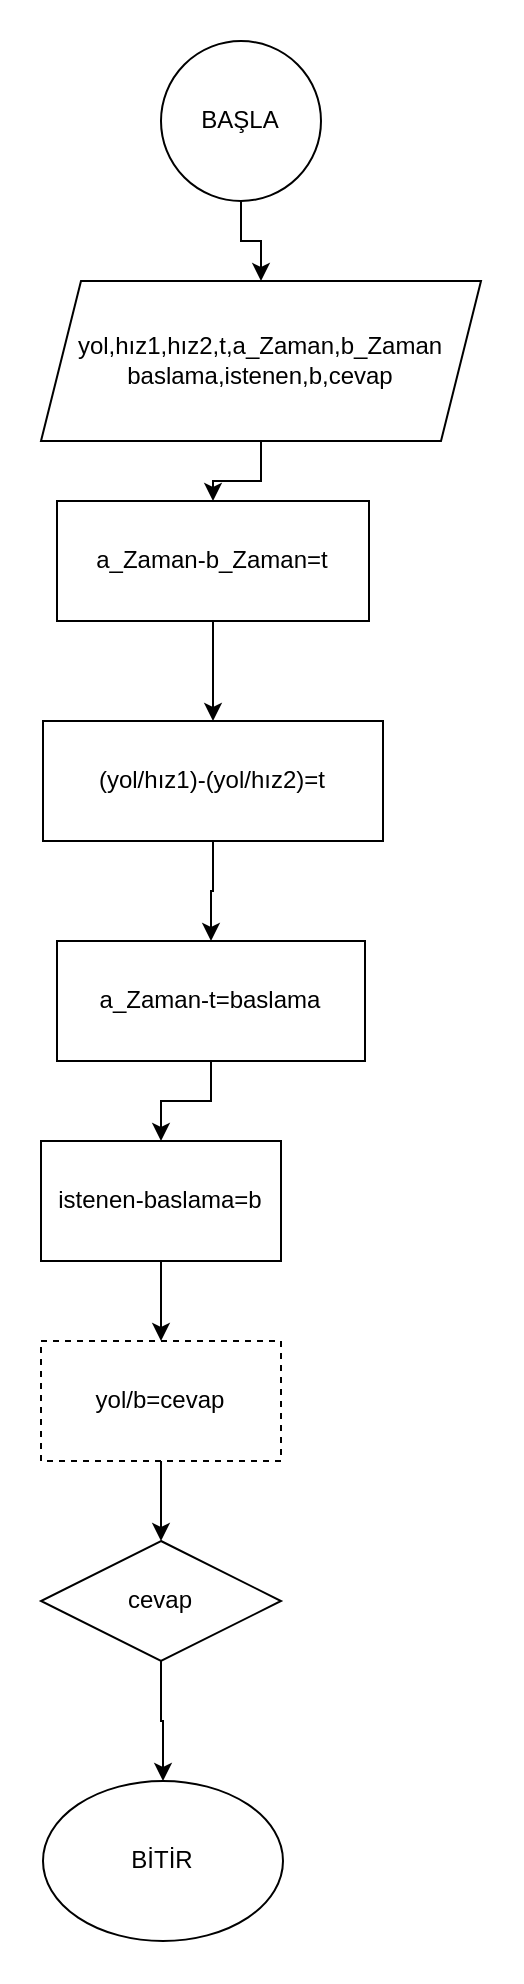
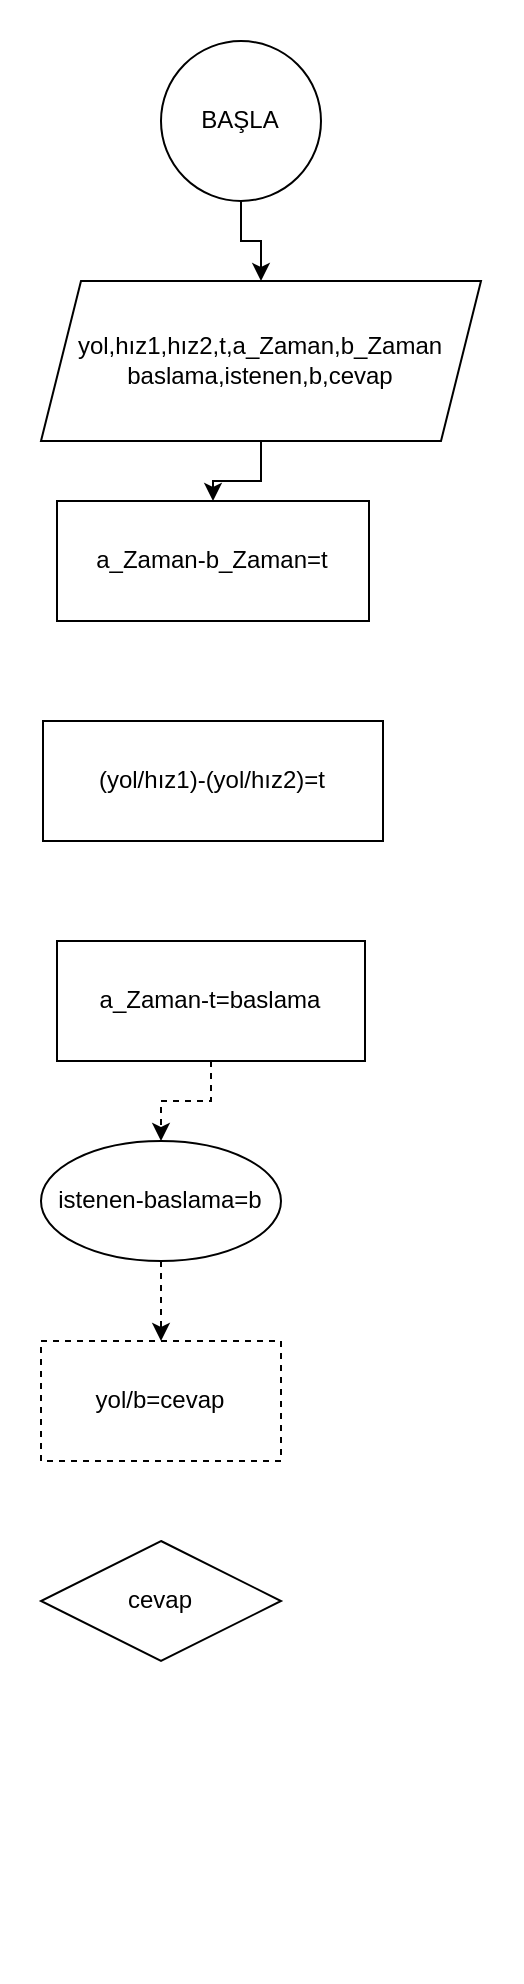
edge "a_Zaman-b_Zaman=t" -> "(yol/hız1)-(yol/hız2)=t": removed
edge "(yol/hız1)-(yol/hız2)=t" -> "a_Zaman-t=baslama": removed
edge "a_Zaman-t=baslama" -> "istenen-baslama=b": style solid -> dashed
node "istenen-baslama=b": shape rectangle -> ellipse
edge "istenen-baslama=b" -> "yol/b=cevap": style solid -> dashed
edge "yol/b=cevap" -> "cevap": removed
edge "cevap" -> "BİTİR": removed
node "BİTİR": removed
